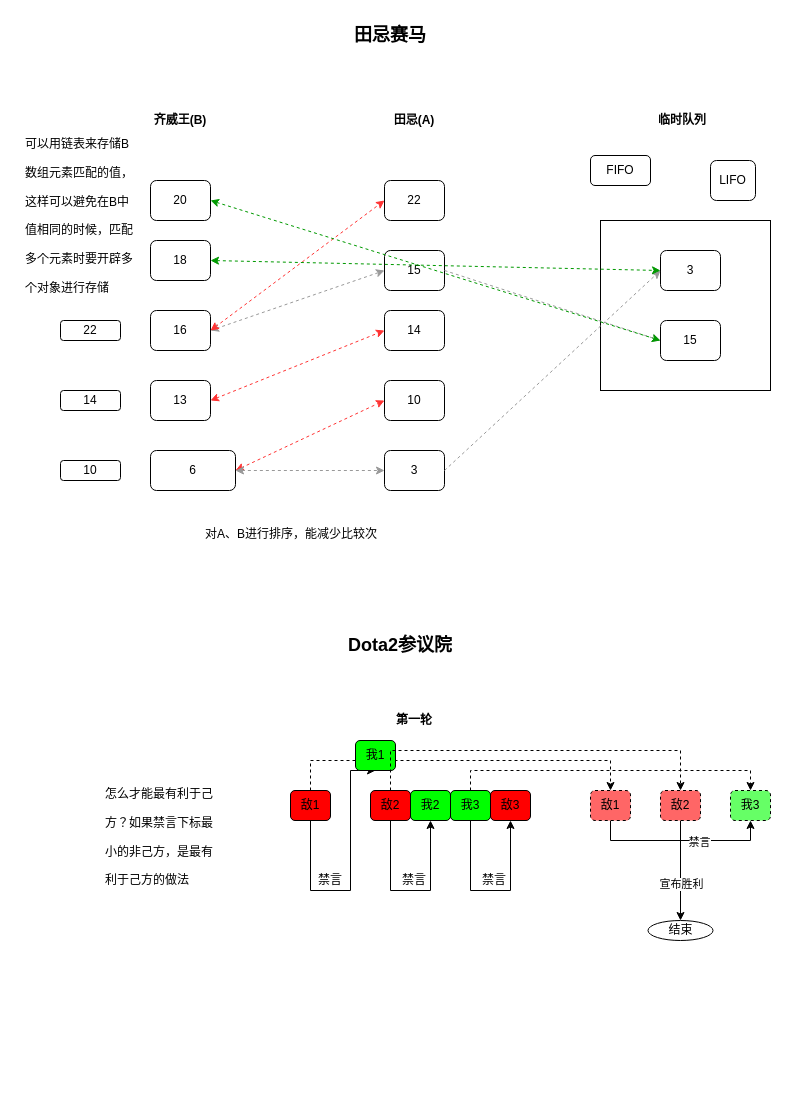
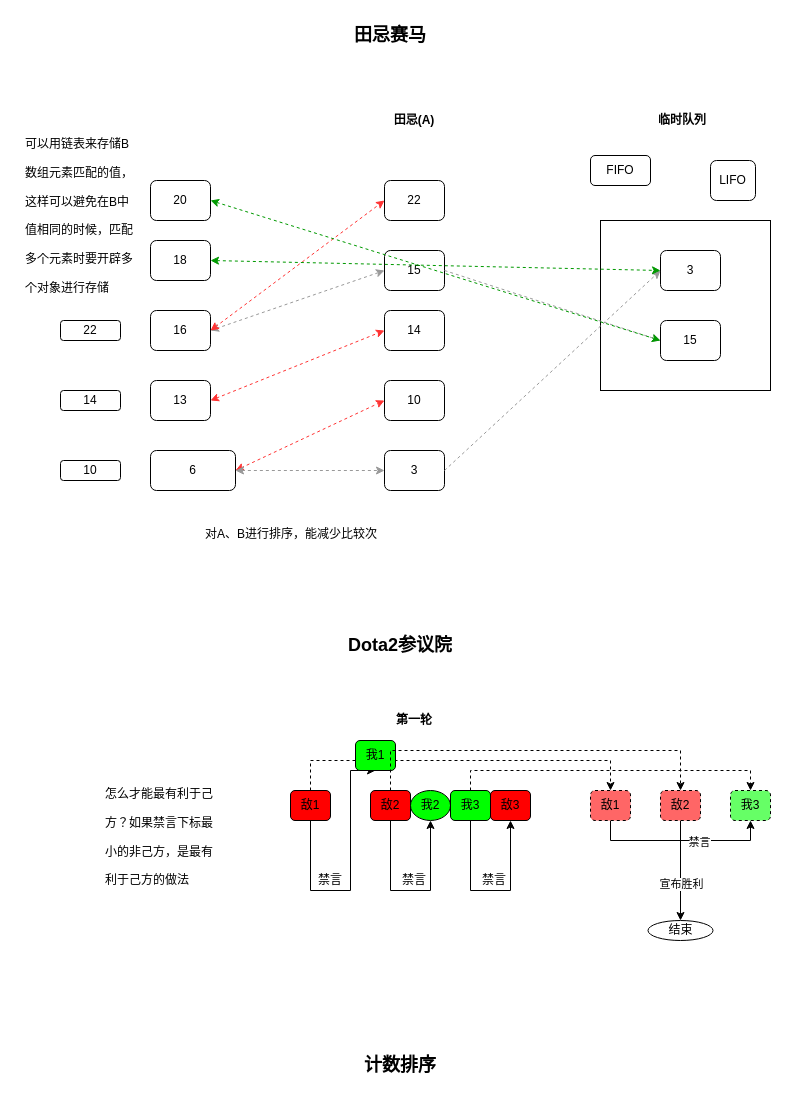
node "齐威王(B)": removed
node "我2": shape rounded rectangle -> ellipse
node "计数排序": added
